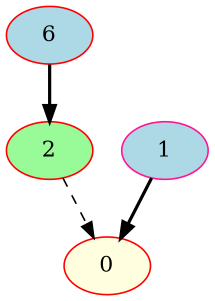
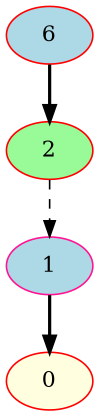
edge "2" -> "0": now "2" -> "1"
